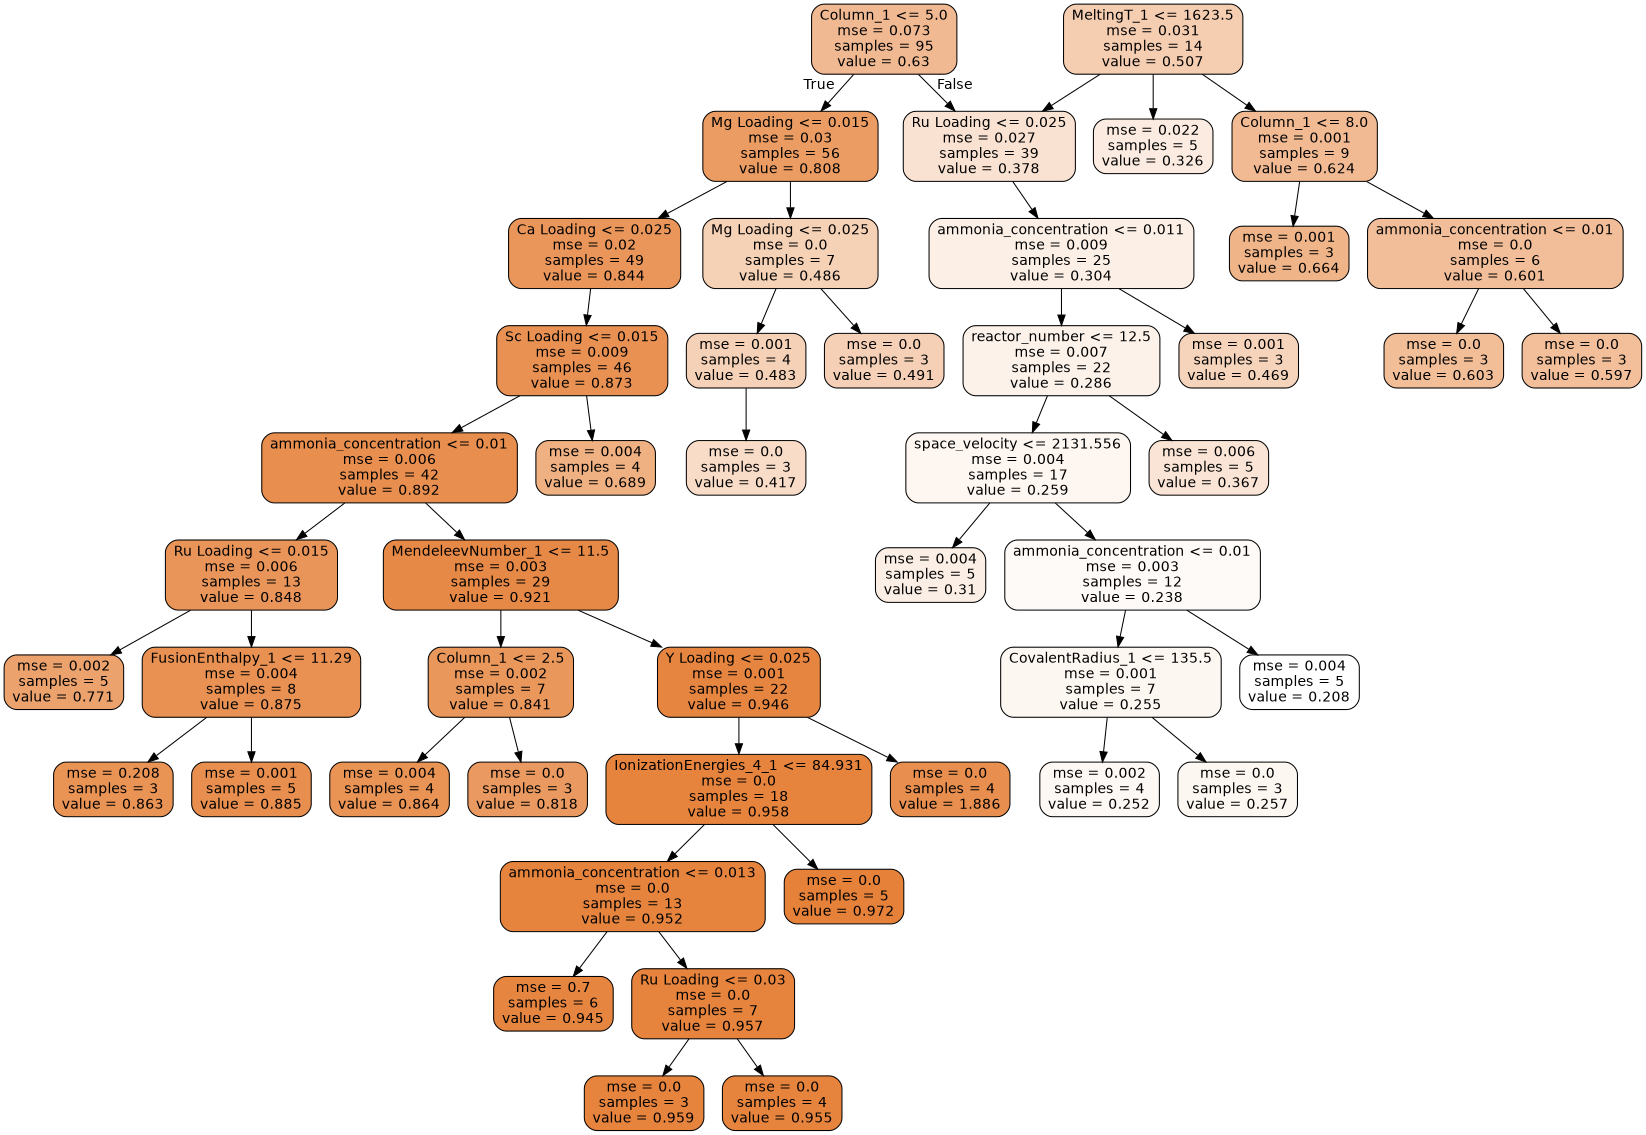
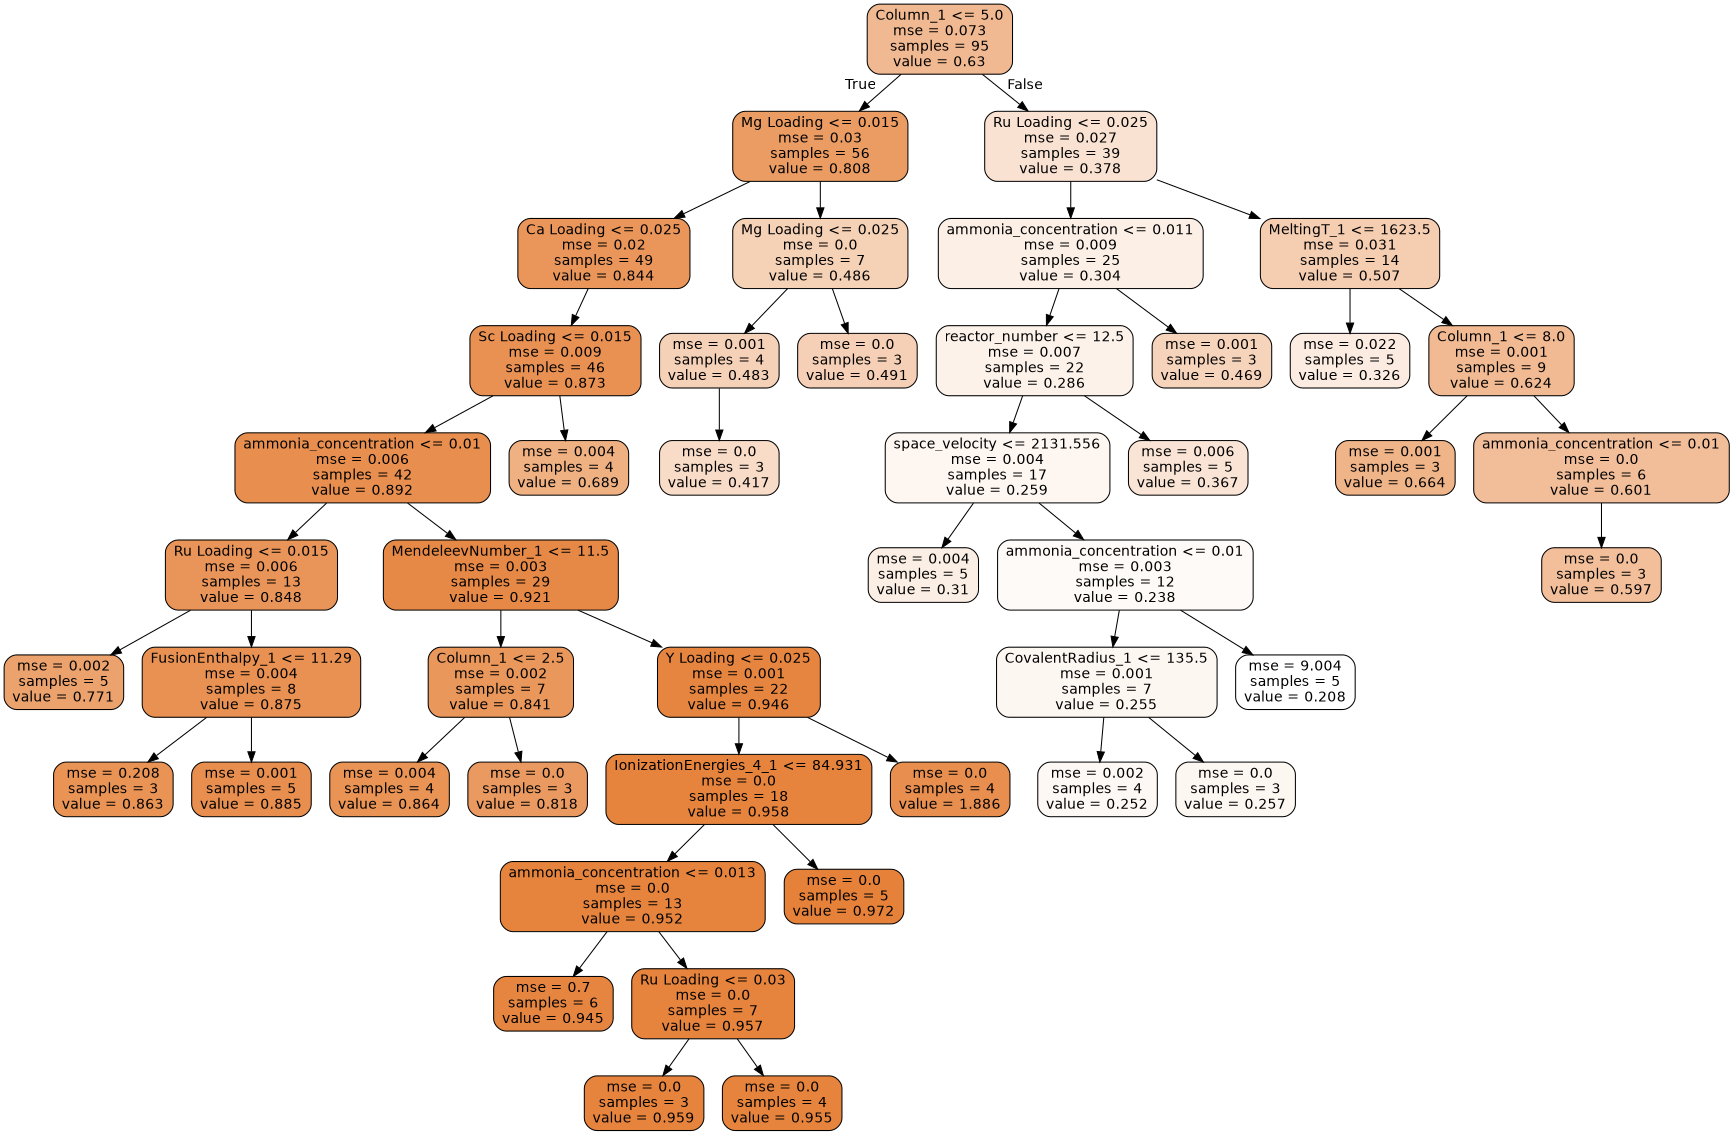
edge "MeltingT_1 <= 1623.5 mse = 0.031 samples = 14 value = 0.507" -> "Ru Loading <= 0.025 mse = 0.027 samples = 39 value = 0.378": reversed
node "mse = 0.0 samples = 3 value = 0.603": removed
node "mse = 0.004 samples = 5 value = 0.208": label "mse = 0.004 samples = 5 value = 0.208" -> "mse = 9.004 samples = 5 value = 0.208"
